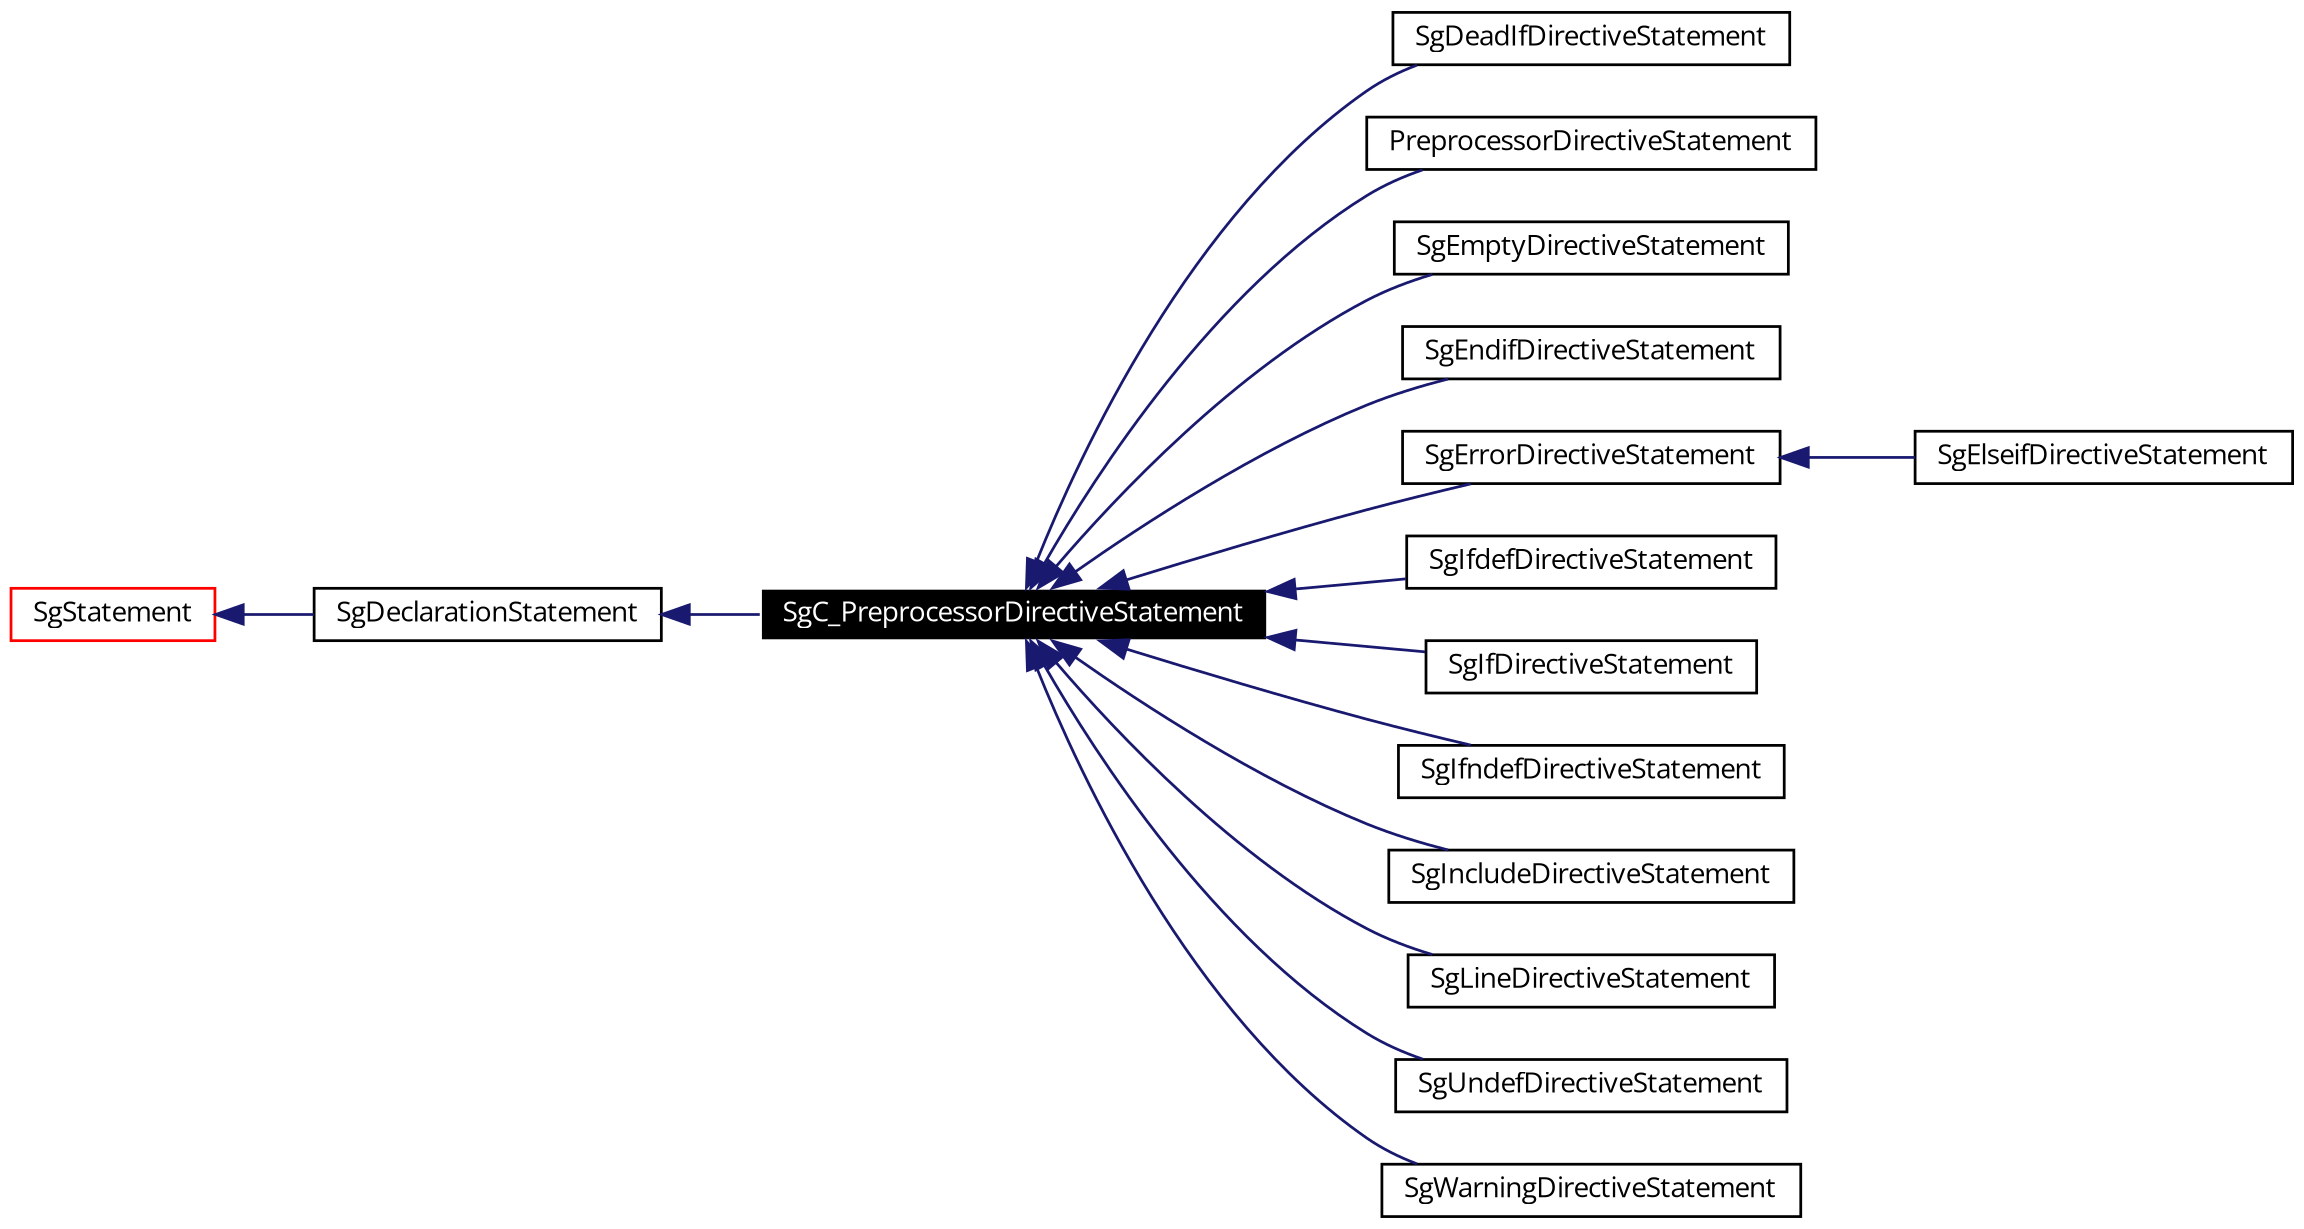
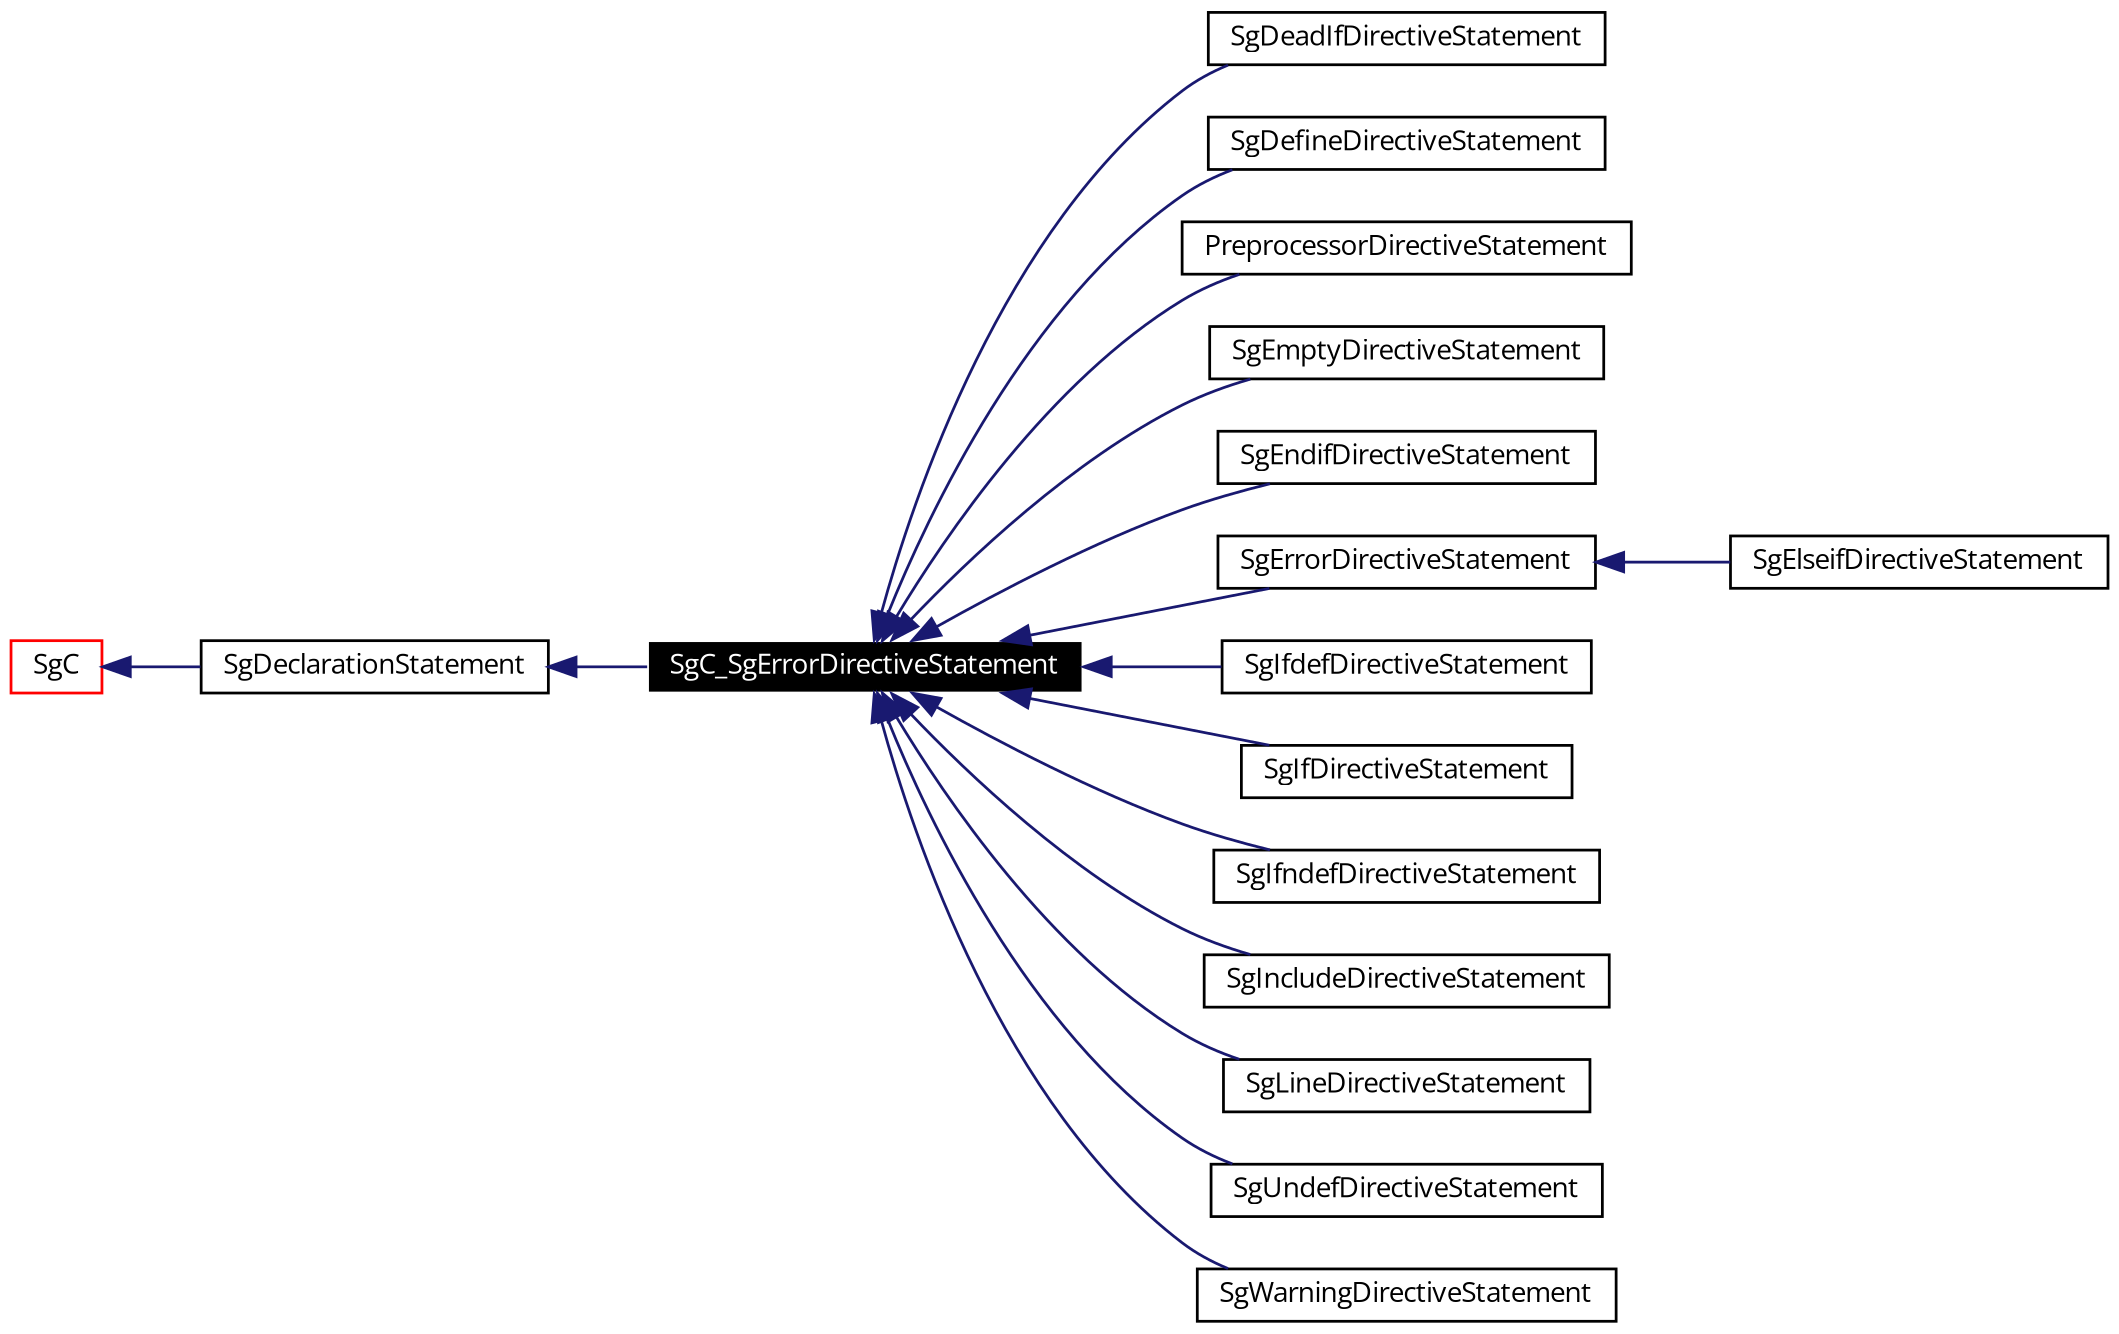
node "SgDefineDirectiveStatement": added
node "SgStatement": label "SgStatement" -> "SgC"
node "SgC_PreprocessorDirectiveStatement": label "SgC_PreprocessorDirectiveStatement" -> "SgC_SgErrorDirectiveStatement"
